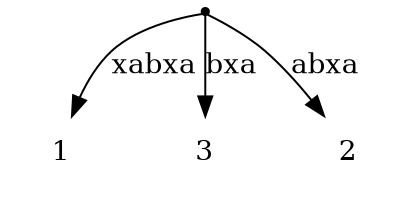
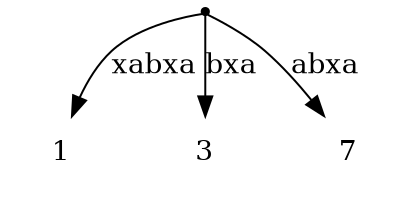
node "2": label "2" -> "7"
